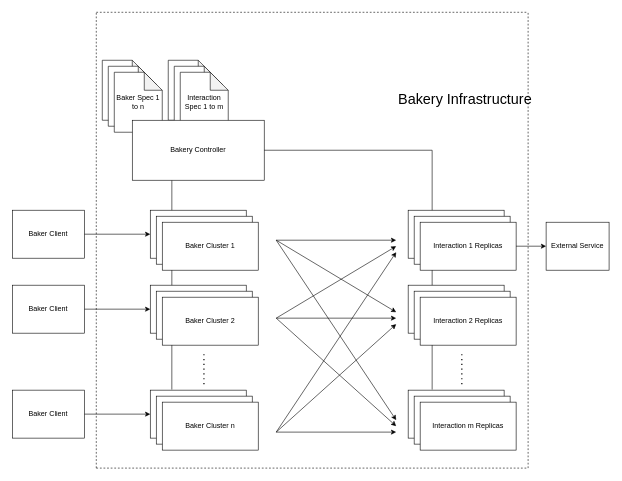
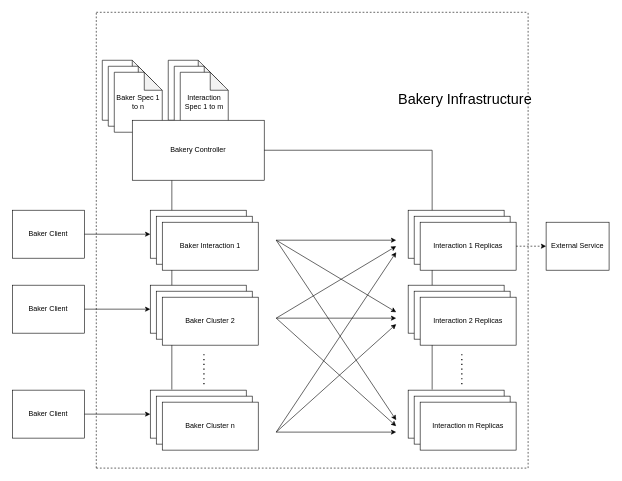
node "Baker Cluster 1": label "Baker Cluster 1" -> "Baker Interaction 1"
edge "Interaction 1 Replicas" -> "External Service": style solid -> dashed
